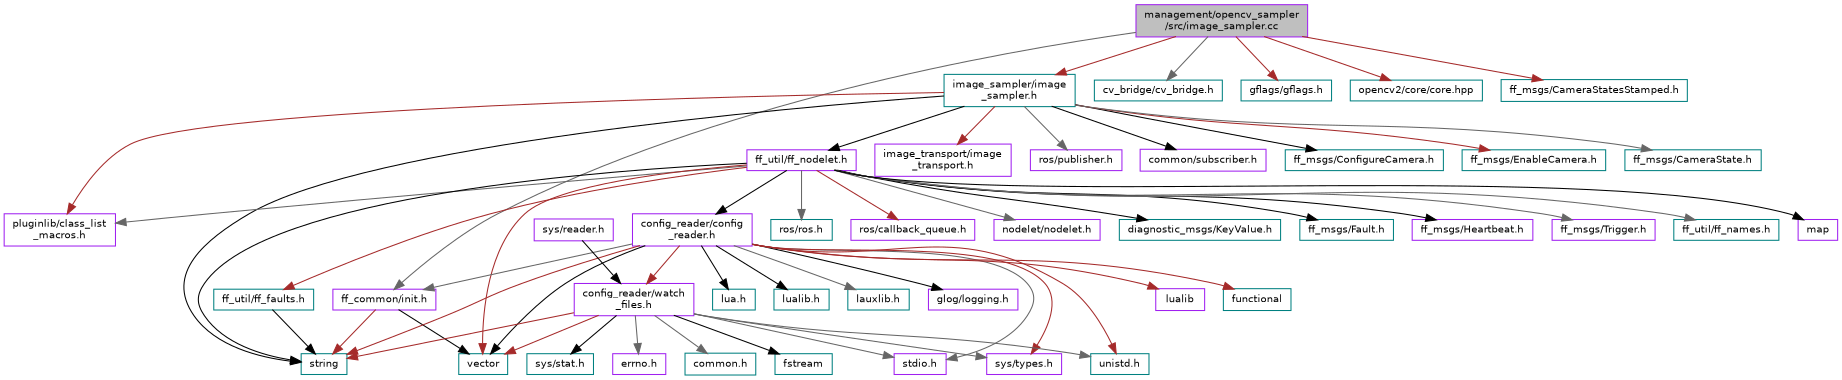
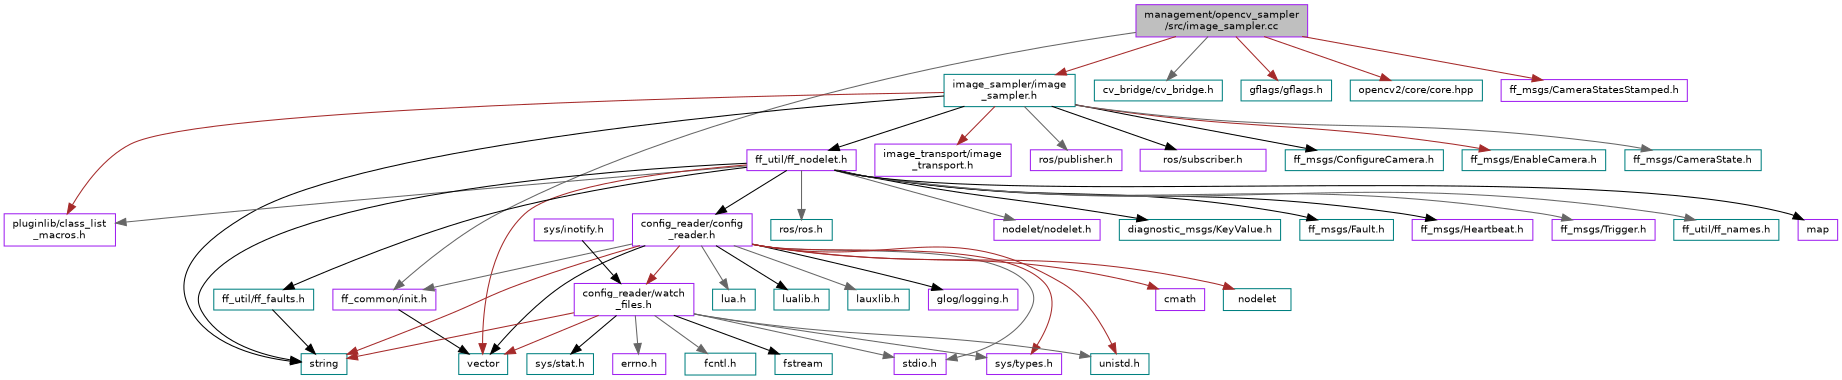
node "ff_msgs/CameraStatesStamped.h": color teal -> purple
node "common/subscriber.h": label "common/subscriber.h" -> "ros/subscriber.h"
edge "ff_util/ff_nodelet.h" -> "ff_util/ff_faults.h": color brown -> black
node "sys/reader.h": label "sys/reader.h" -> "sys/inotify.h"
node "ros/callback_queue.h": removed
edge "config_reader/config _reader.h" -> "lua.h": color black -> gray40
node "lualib": label "lualib" -> "cmath"
node "functional": label "functional" -> "nodelet"
edge "ff_common/init.h" -> "string": removed
node "common.h": label "common.h" -> "fcntl.h"
